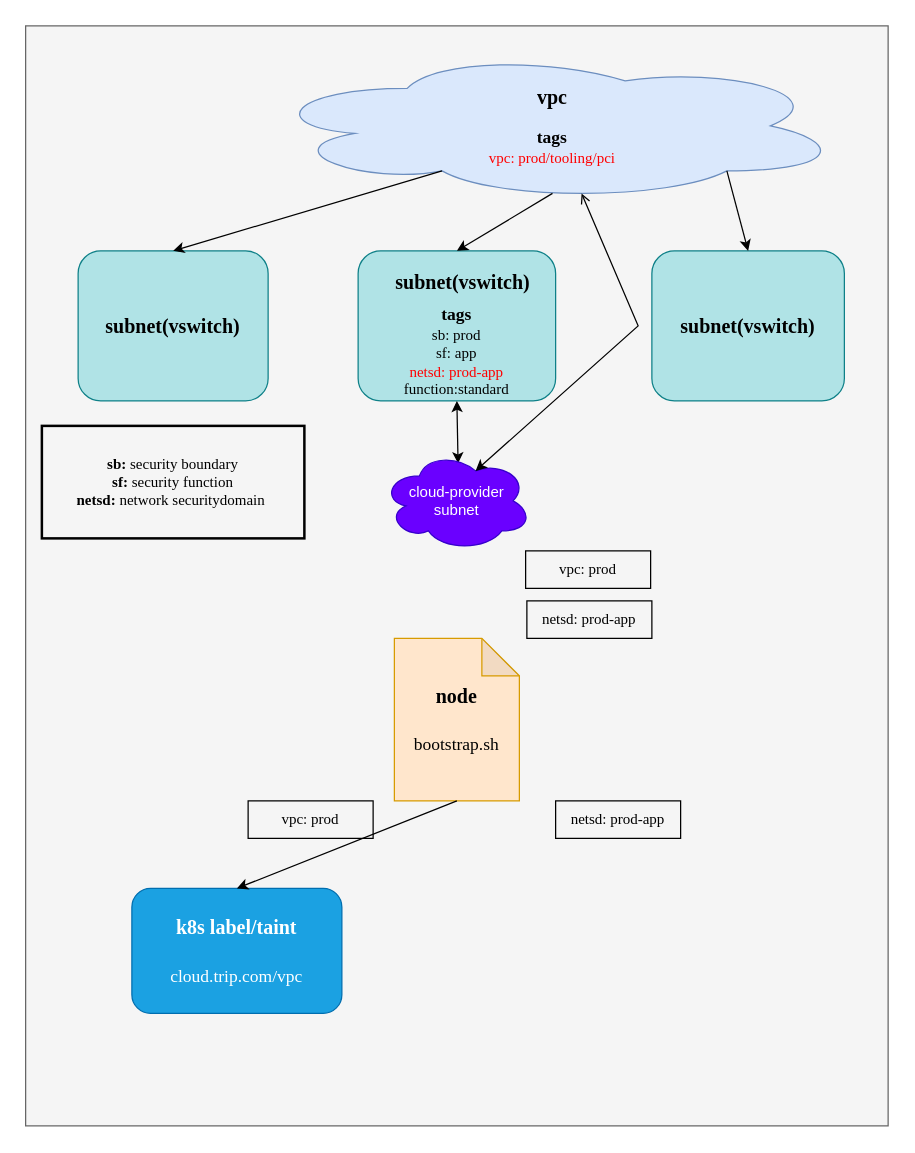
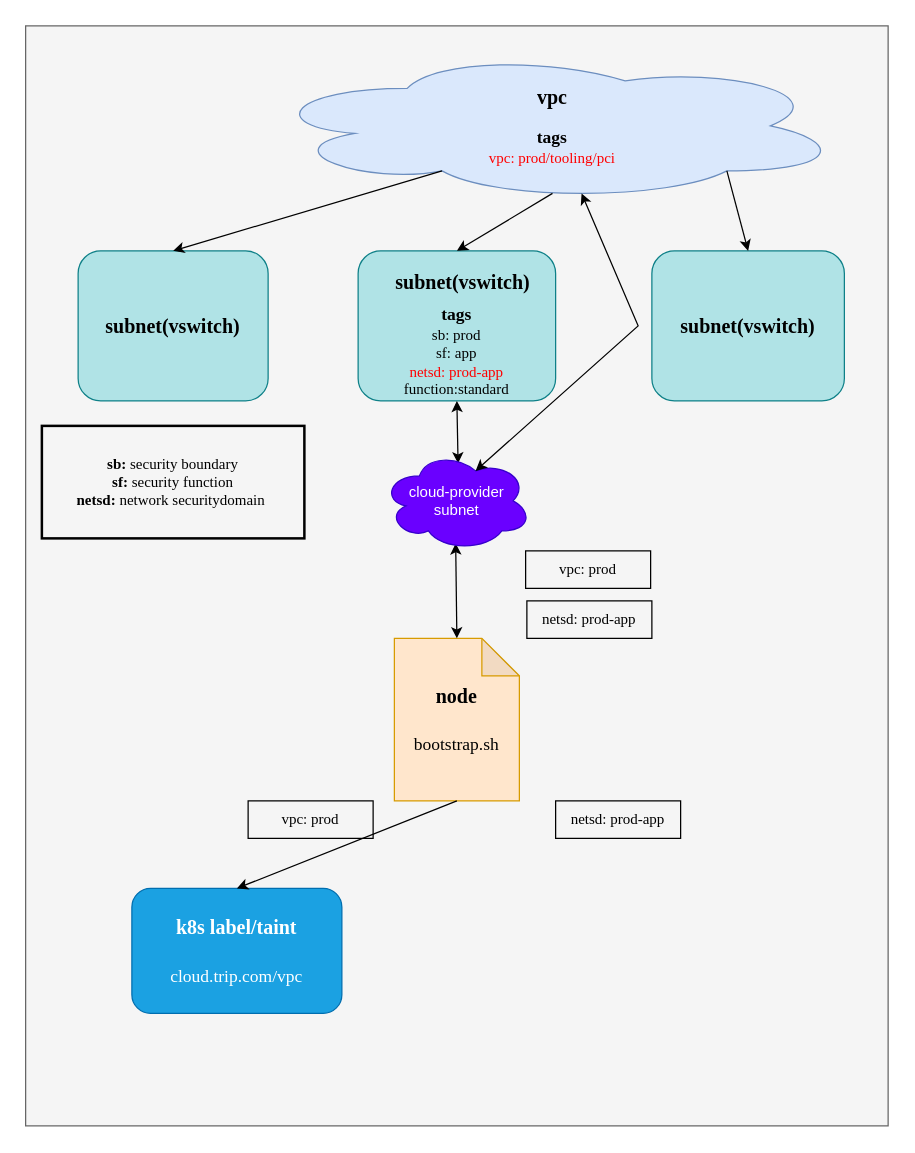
edge "vpc tags vpc: prod/tooling/pci" -- "cloud-provider subnet": arrowhead open -> classic
edge "cloud-provider subnet" -- "node bootstrap.sh": added
